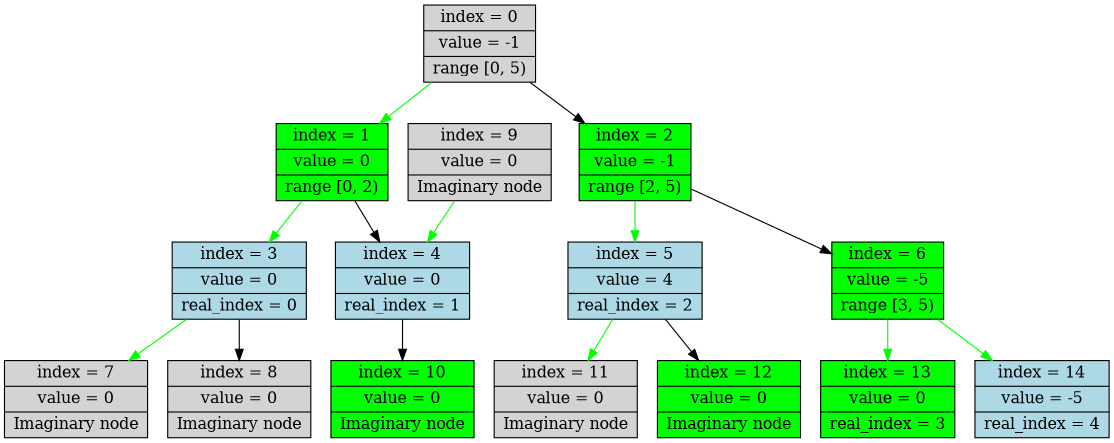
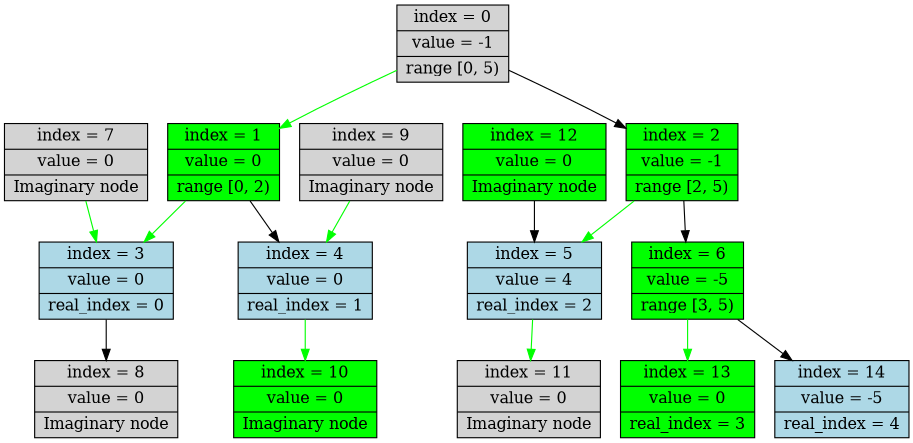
edge "index = 4" -> "index = 10": color black -> green
edge "index = 5" -> "index = 12": reversed
edge "index = 3" -> "index = 7": reversed
edge "index = 6" -> "index = 14": color green -> black
